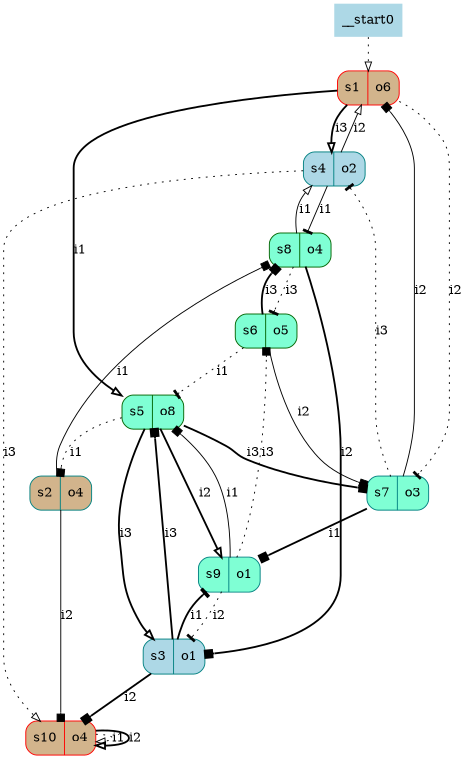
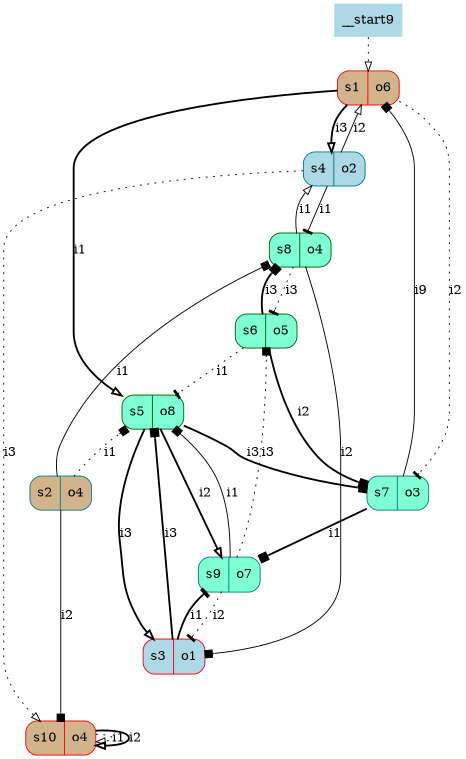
node "__start0": label "__start0" -> "__start9"
edge "s7" -> "s1": label "i2" -> "i9"
edge "s7" -> "s4": removed, label "i3"
edge "s6" -> "s7": style solid -> bold
edge "s5" -> "s2": reversed
edge "s8" -> "s3": style bold -> solid
node "s9": text "o1" -> "o7"
node "s3": color teal -> red
edge "s3" -> "s10": removed, label "i2"
